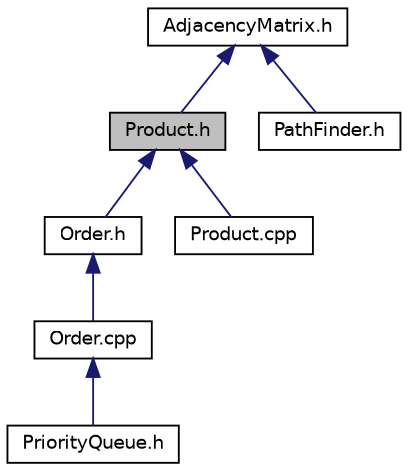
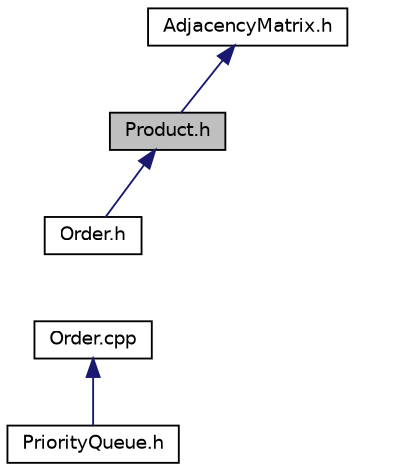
node "PathFinder.h": removed
node "Product.cpp": removed
edge "Order.cpp" -> "Order.h": removed
